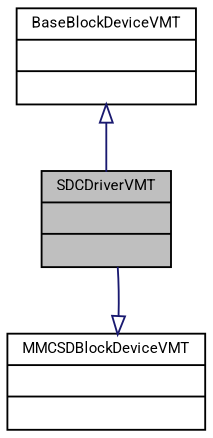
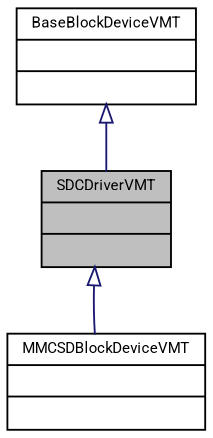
edge "SDCDriverVMT" -> "MMCSDBlockDeviceVMT": reversed
